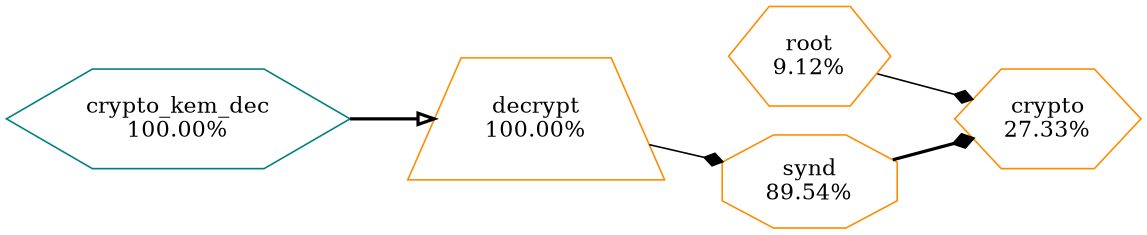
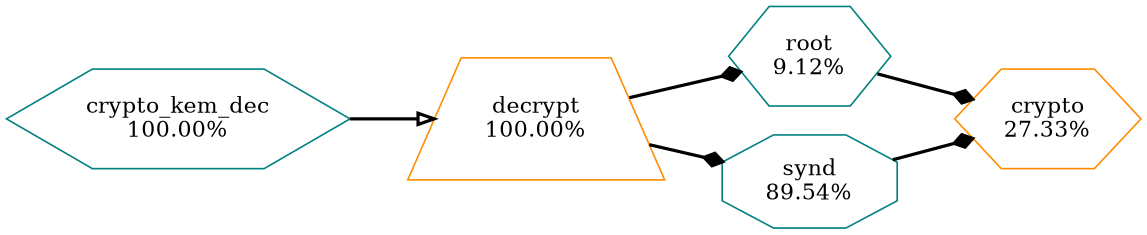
node "root 9.12%": color darkorange -> teal
edge "root 9.12%" -> "crypto 27.33%": style solid -> bold
edge "decrypt 100.00%" -> "root 9.12%": added
edge "decrypt 100.00%" -> "synd 89.54%": style solid -> bold
node "synd 89.54%": color darkorange -> teal
